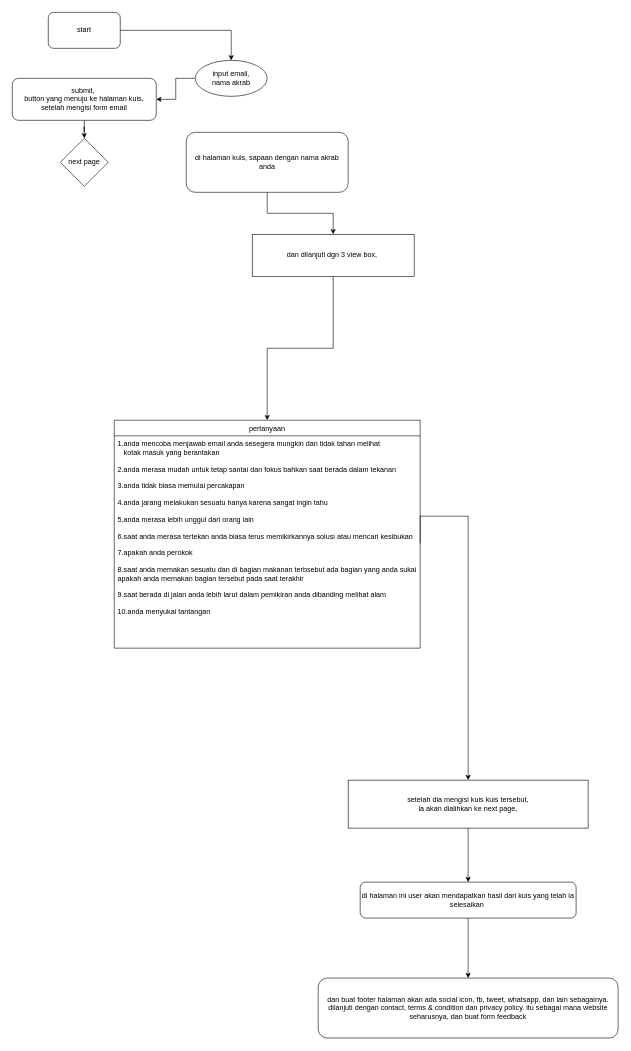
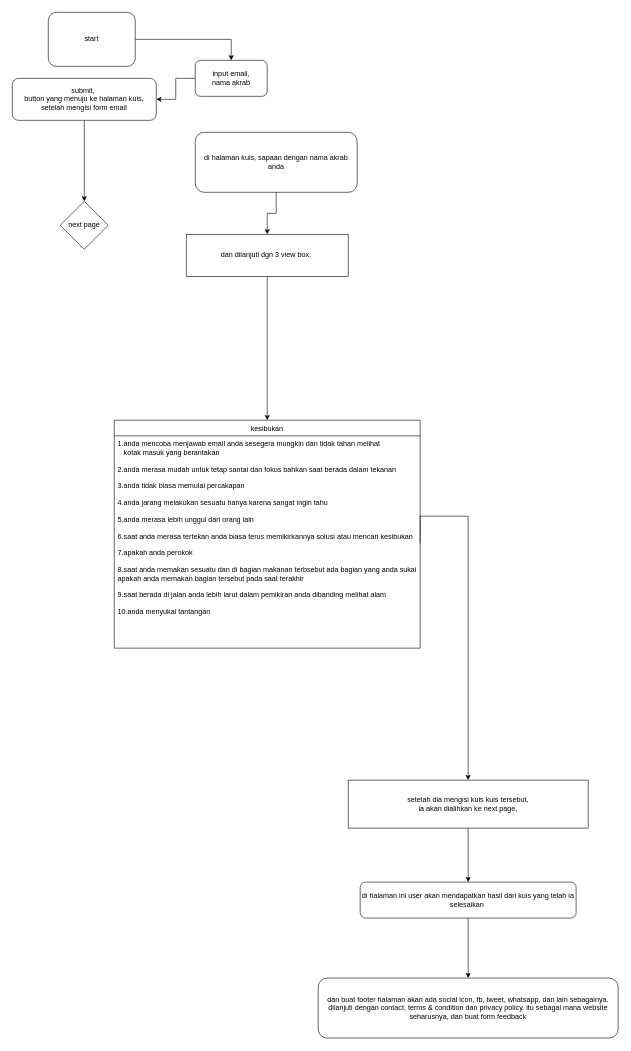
node "start": size 72x36 -> 87x54
node "input email, nama akrab": shape ellipse -> rounded rectangle
node "next page": moved (84, 162) -> (84, 225)
node "di halaman kuis, sapaan dengan nama akrab anda": moved (267, 162) -> (276, 162)
node "dan dilanjuti dgn 3 view box,": moved (333, 255) -> (267, 255)
node "pertanyaan": label "pertanyaan" -> "kesibukan"
